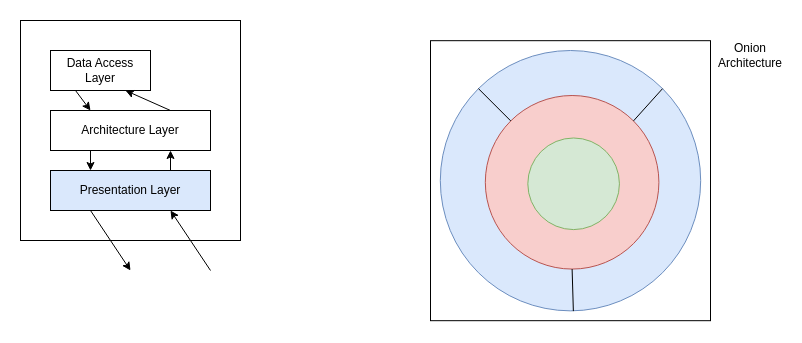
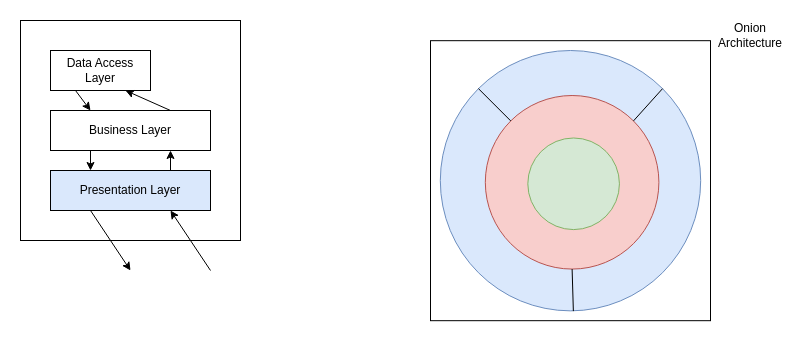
node "Onion Architecture": moved (751, 56) -> (751, 36)
node "Architecture Layer": label "Architecture Layer" -> "Business Layer"
